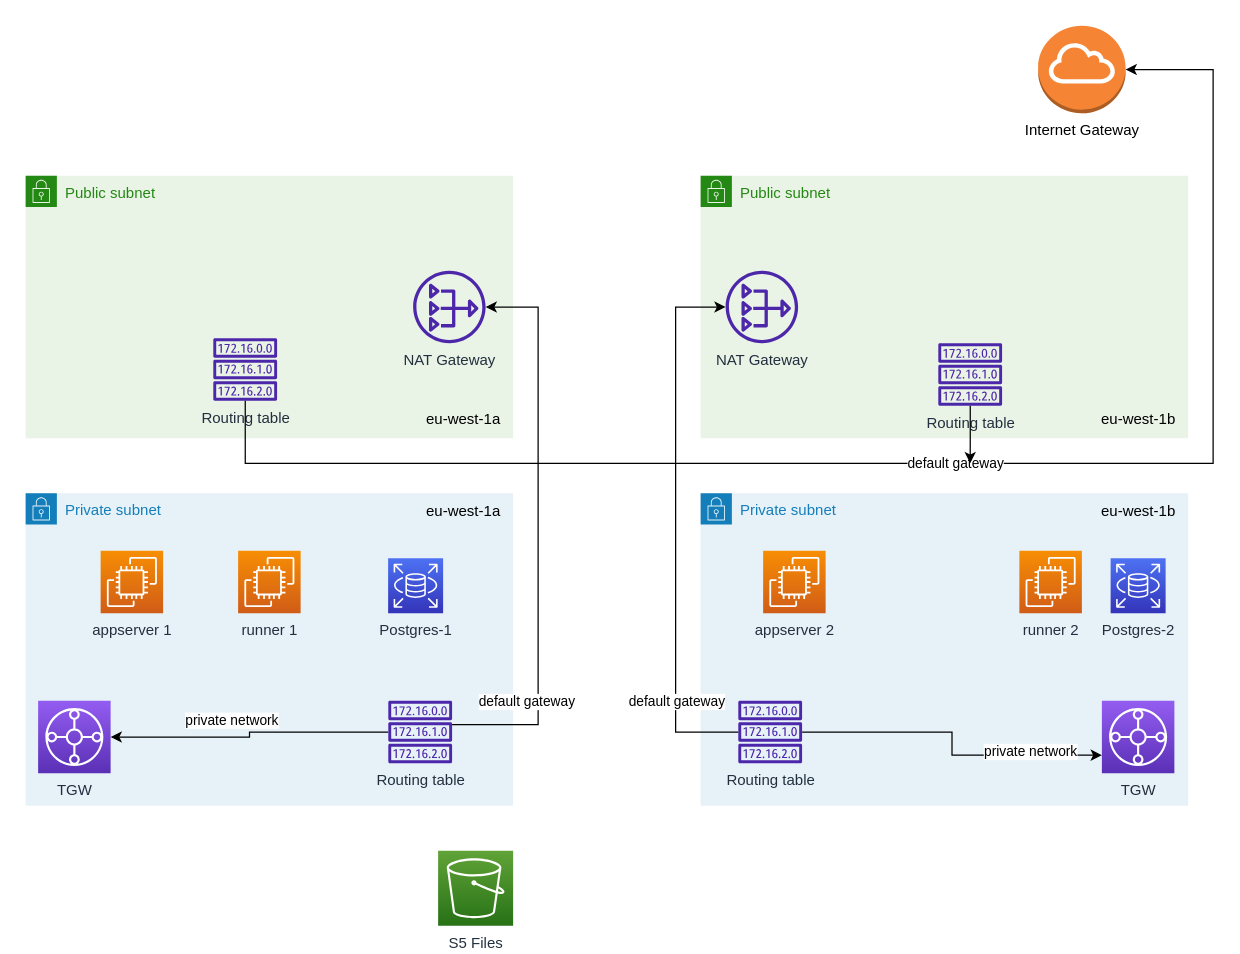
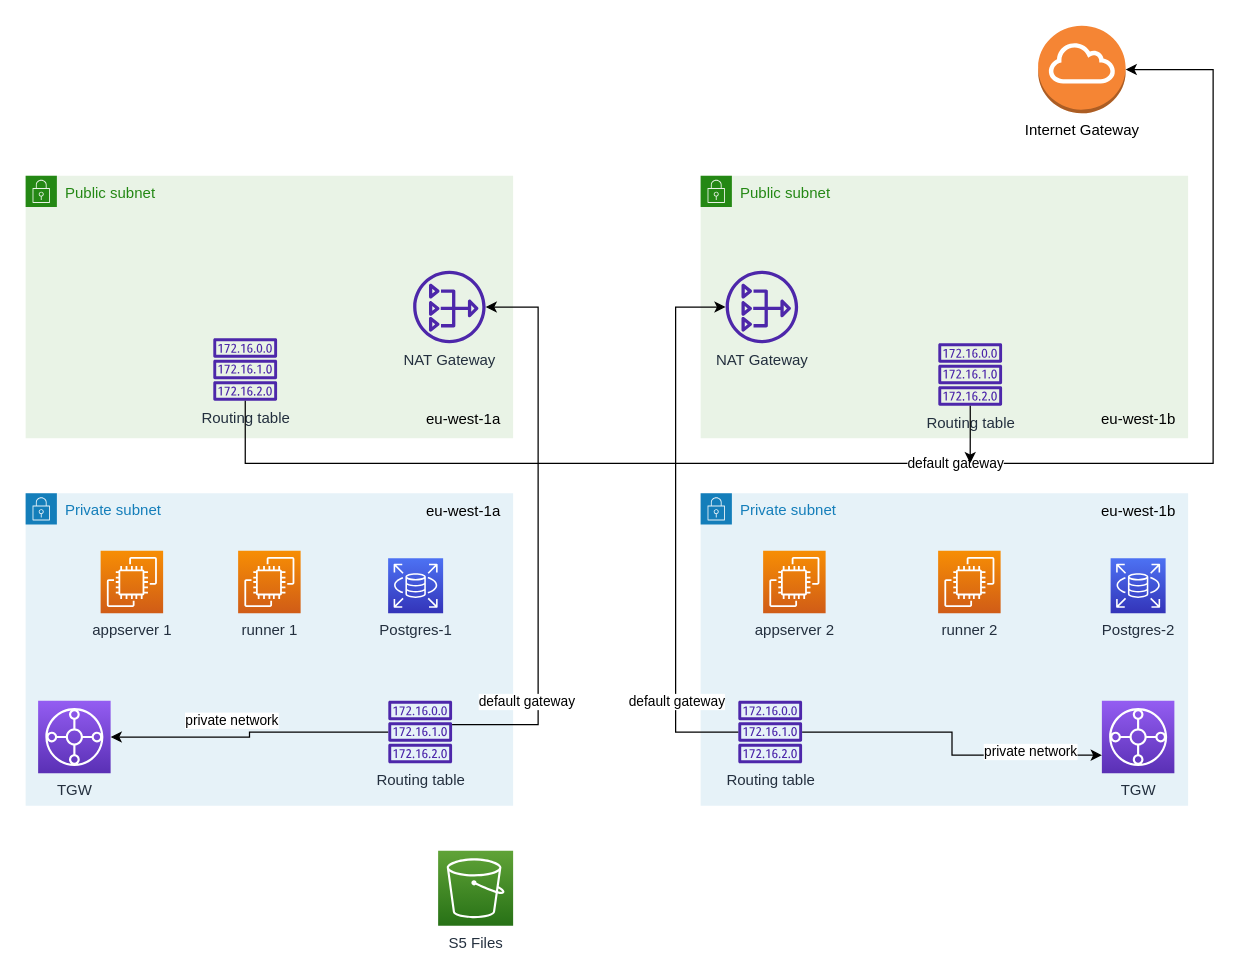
node "runner 2": moved (1051, 582) -> (969, 582)
